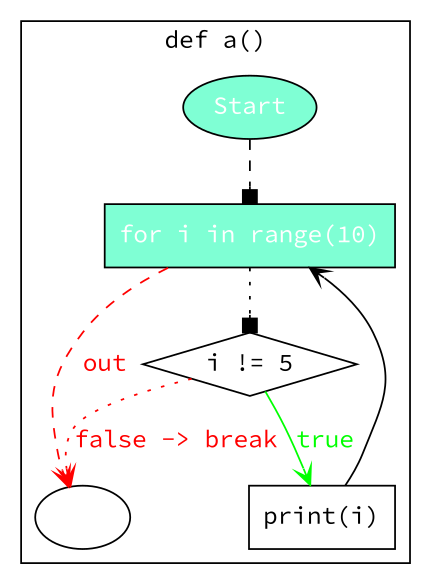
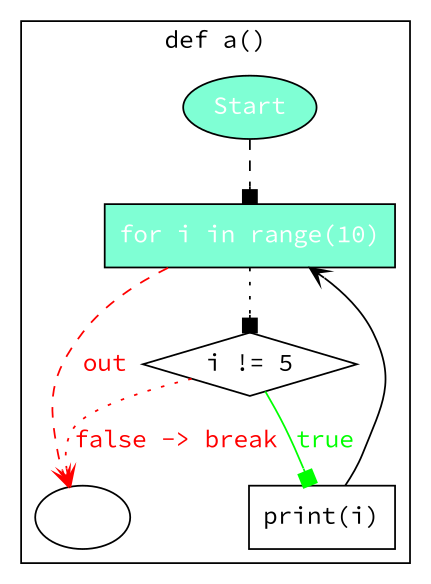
edge "i != 5" -> "print(i)": arrowhead vee -> box
